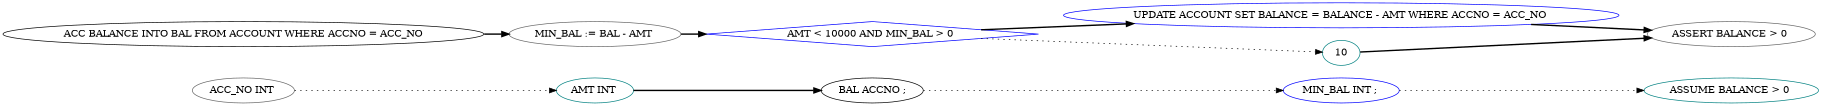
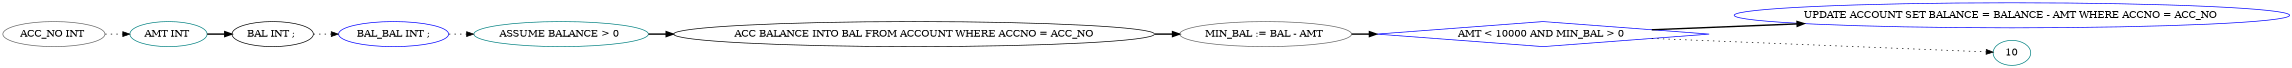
edge "ASSUME BALANCE > 0" -> "ACC BALANCE INTO BAL FROM ACCOUNT WHERE ACCNO = ACC_NO": added
node "ASSERT BALANCE > 0": removed
node "BAL ACCNO ;": label "BAL ACCNO ;" -> "BAL INT ;"
node "MIN_BAL INT ;": label "MIN_BAL INT ;" -> "BAL_BAL INT ;"
